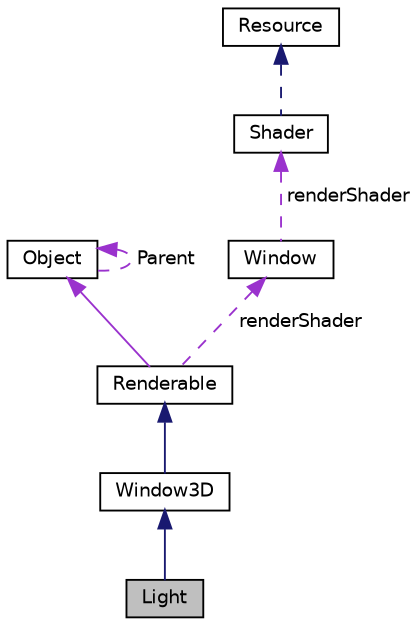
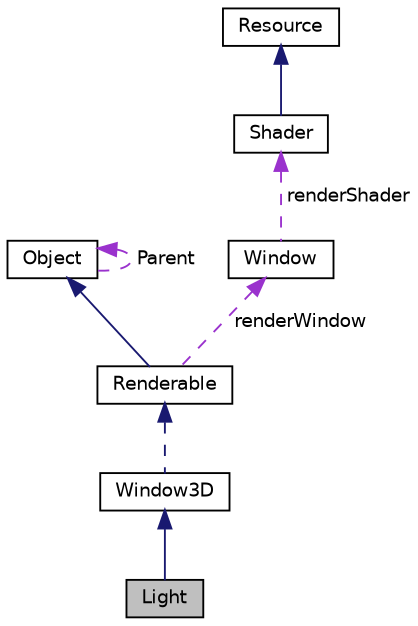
edge "Shader" -> "Resource": style dashed -> solid
edge "Renderable" -> "Window": label " renderShader" -> " renderWindow"
edge "Renderable" -> "Object": color darkorchid3 -> midnightblue
edge "Window3D" -> "Renderable": style solid -> dashed
